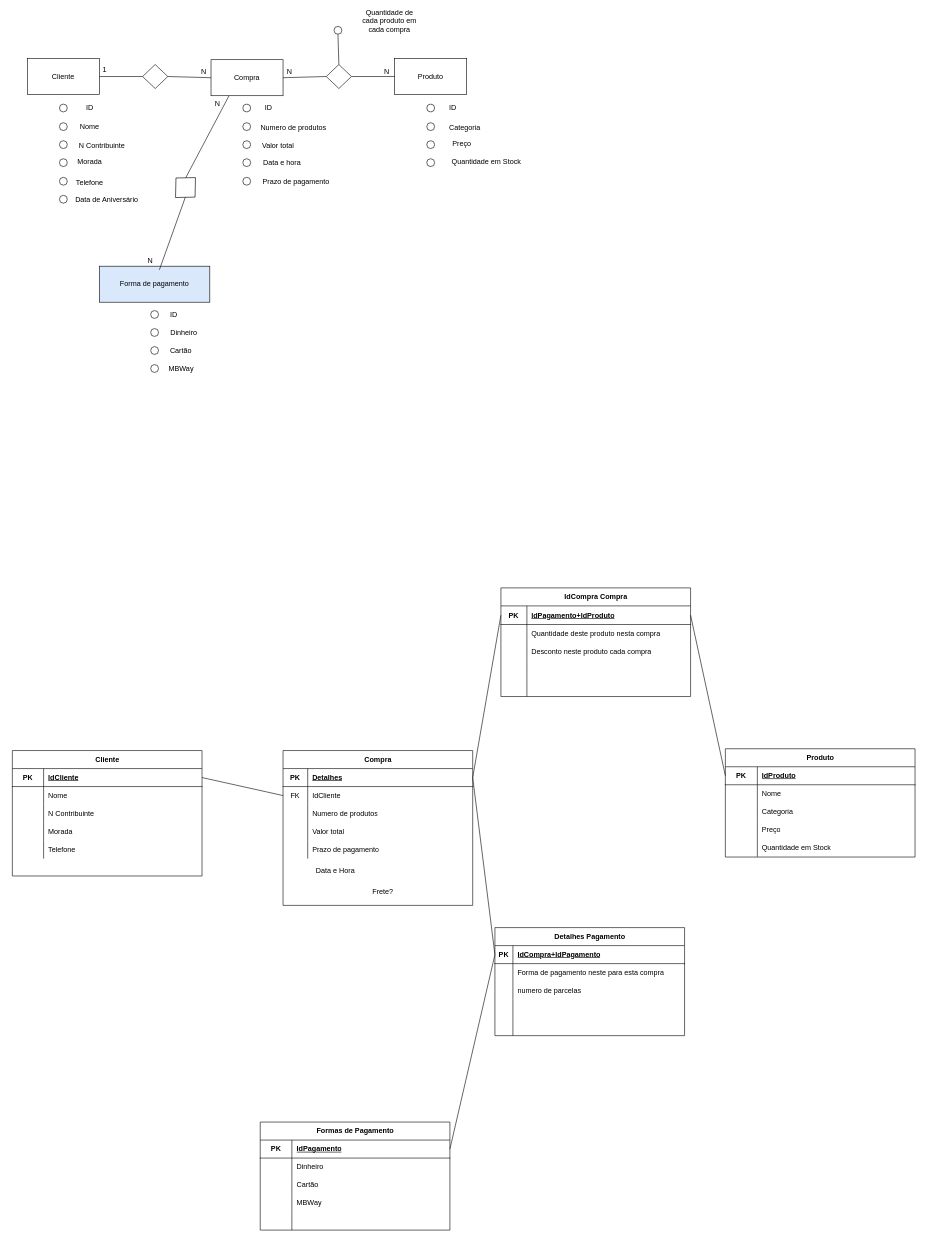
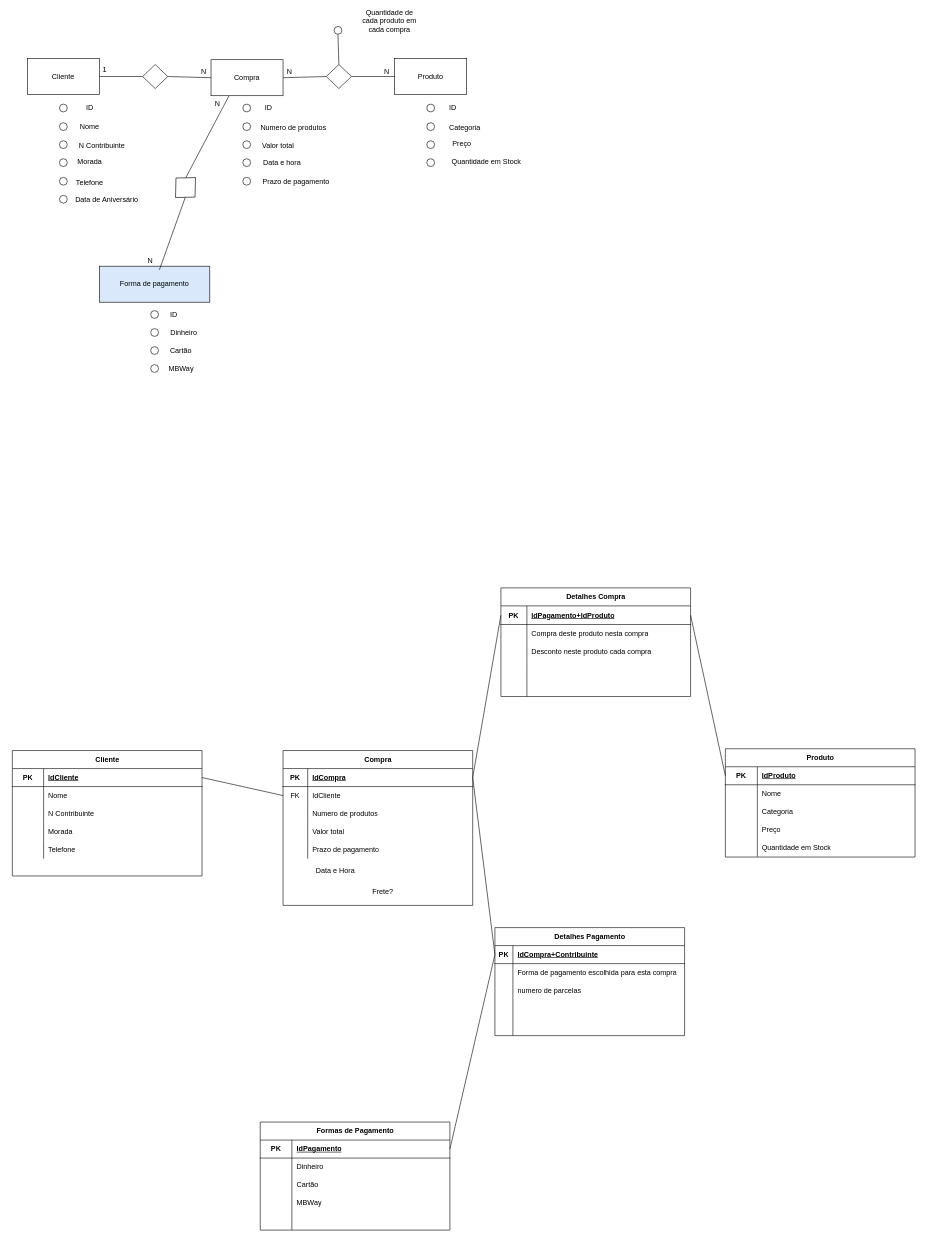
node "IdCompra Compra": label "IdCompra Compra" -> "Detalhes Compra"
node "Quantidade deste produto nesta compra": label "Quantidade deste produto nesta compra" -> "Compra deste produto nesta compra"
node "Detalhes": label "Detalhes" -> "IdCompra"
node "IdCompra+IdPagamento": label "IdCompra+IdPagamento" -> "IdCompra+Contribuinte"
node "Forma de pagamento neste para esta compra": label "Forma de pagamento neste para esta compra" -> "Forma de pagamento escolhida para esta compra"
